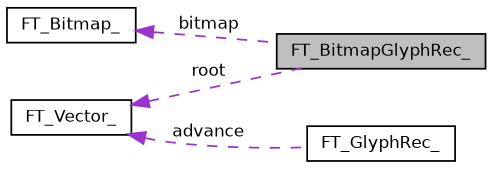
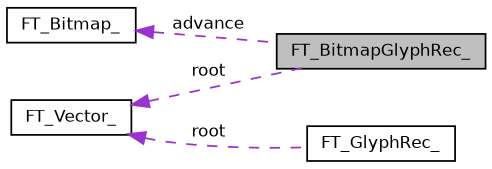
edge "FT_BitmapGlyphRec_" -> "FT_Bitmap_": label " bitmap" -> " advance"
edge "FT_GlyphRec_" -> "FT_Vector_": label " advance" -> " root"
